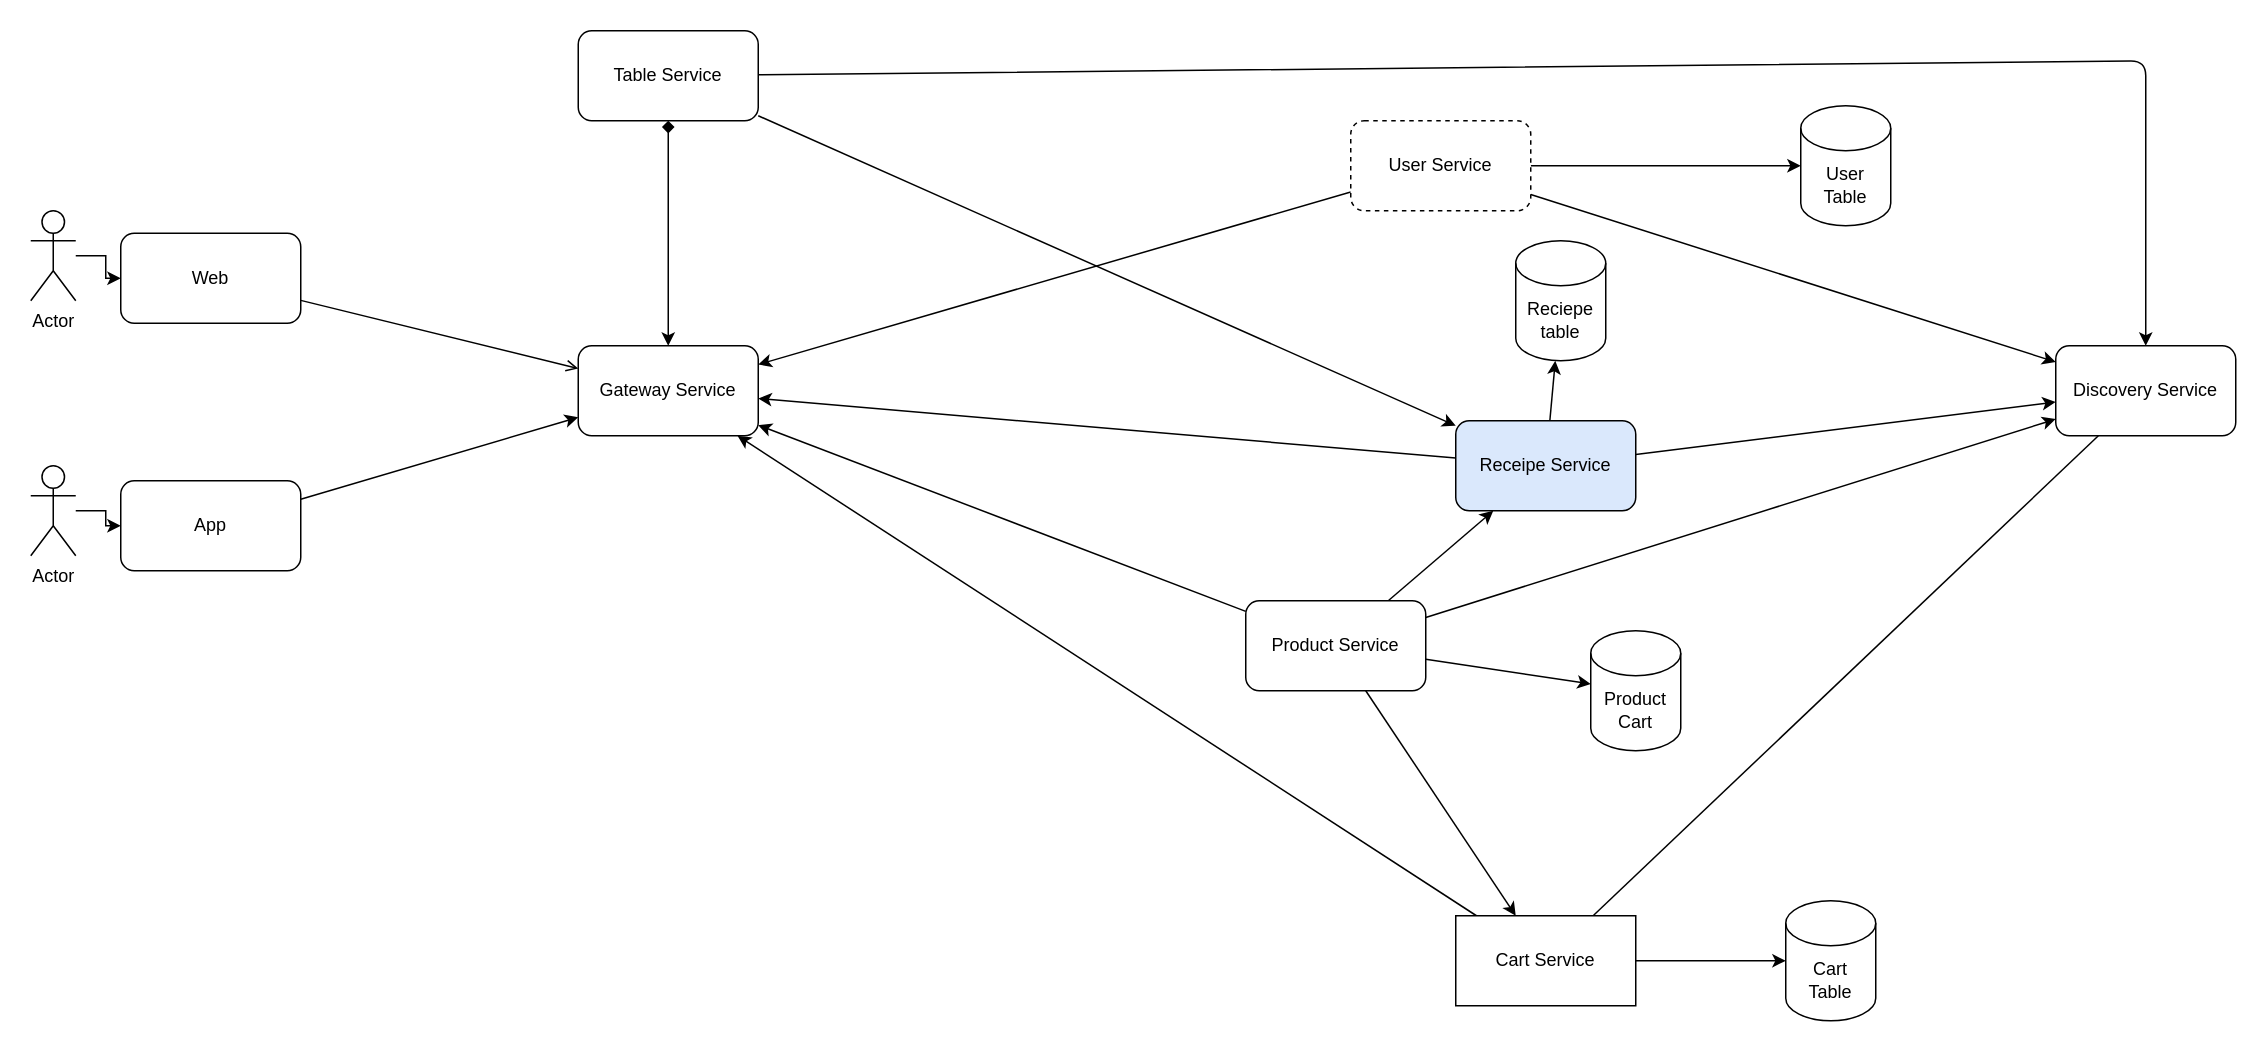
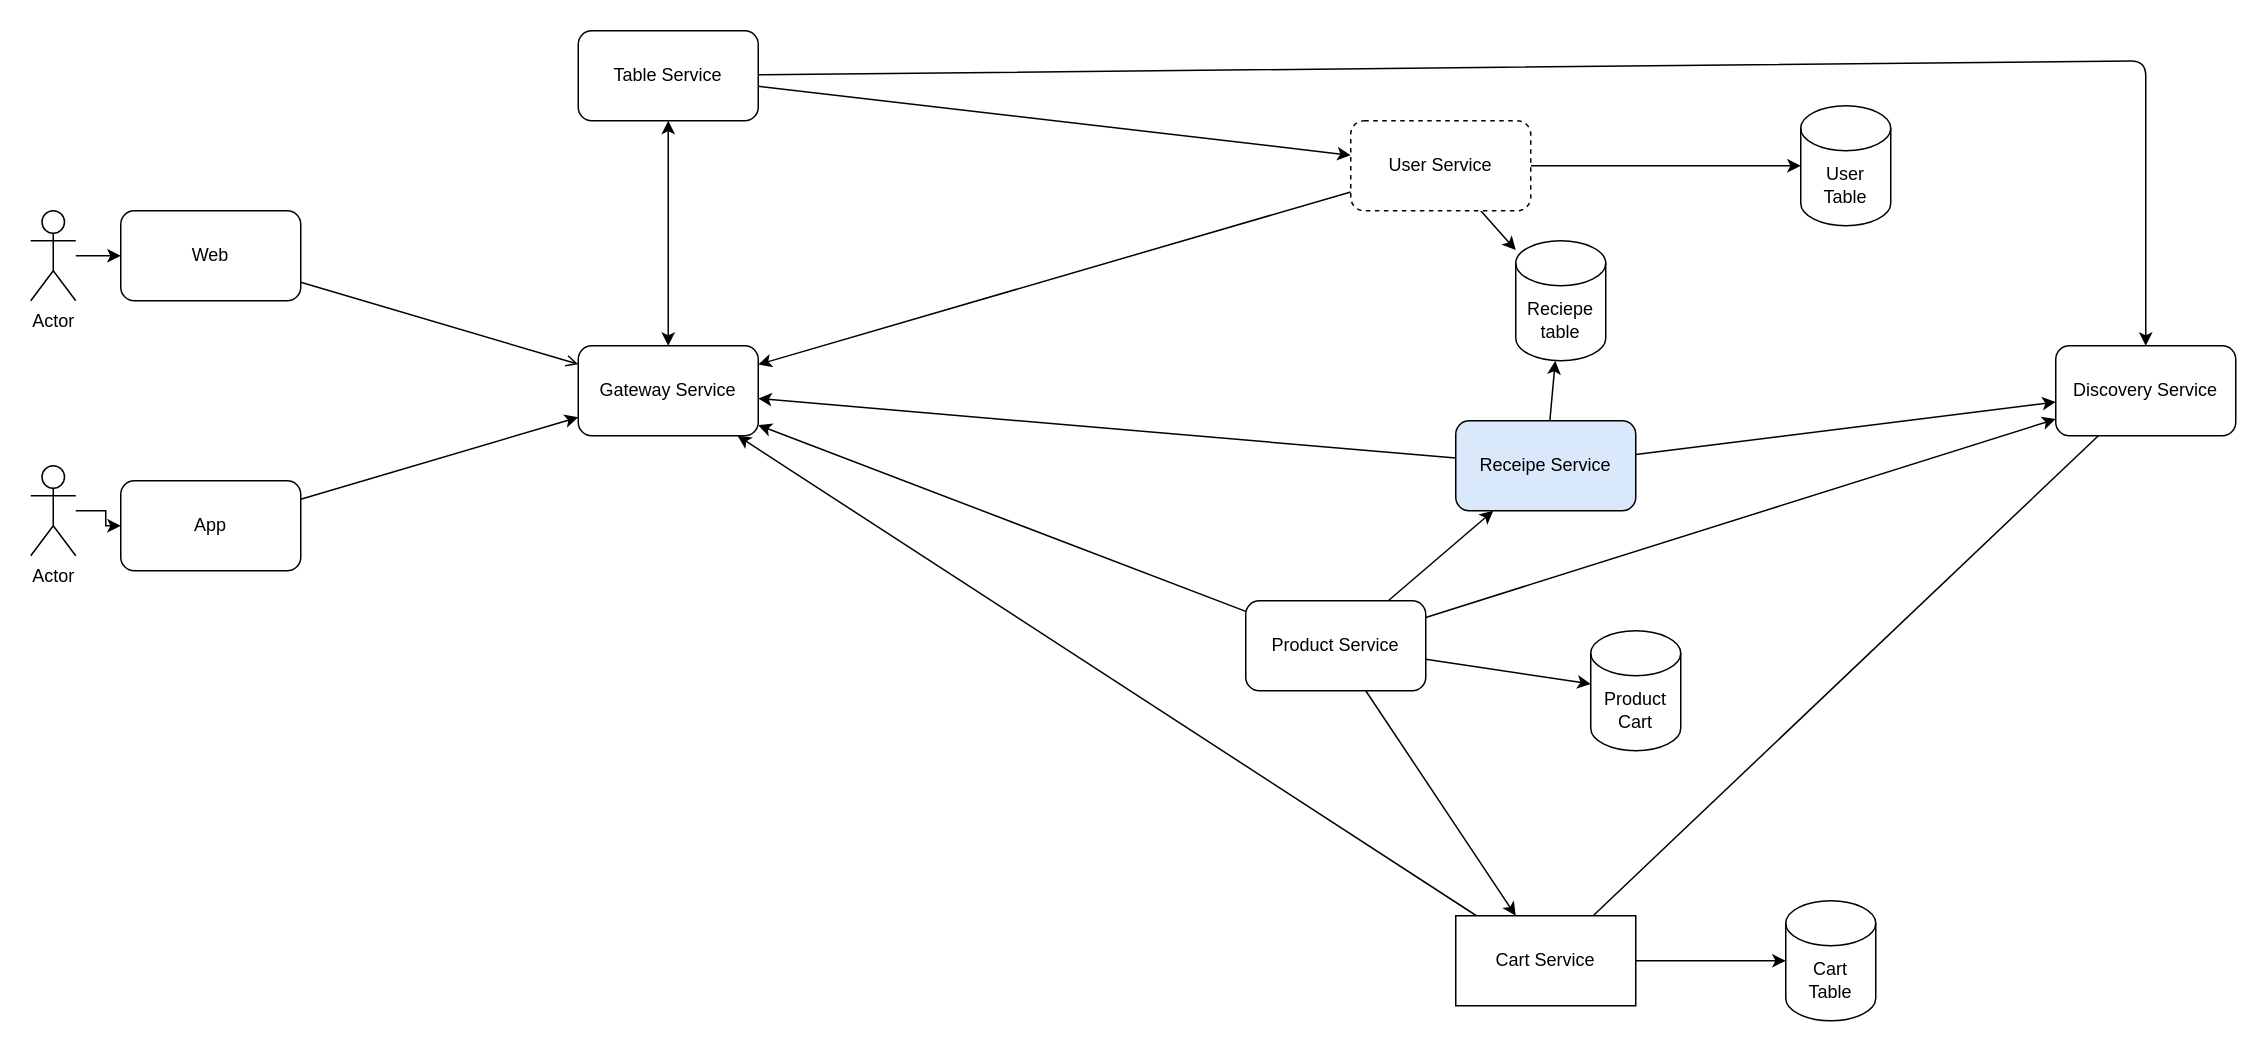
edge "Table Service" -- "Gateway Service": arrowhead diamond -> classic
edge "Table Service" -> "Receipe Service": now "Table Service" -> "User Service"
edge "User Service" -> "Discovery Service": now "User Service" -> "Reciepe table"
node "Web": moved (211, 278) -> (211, 256)
